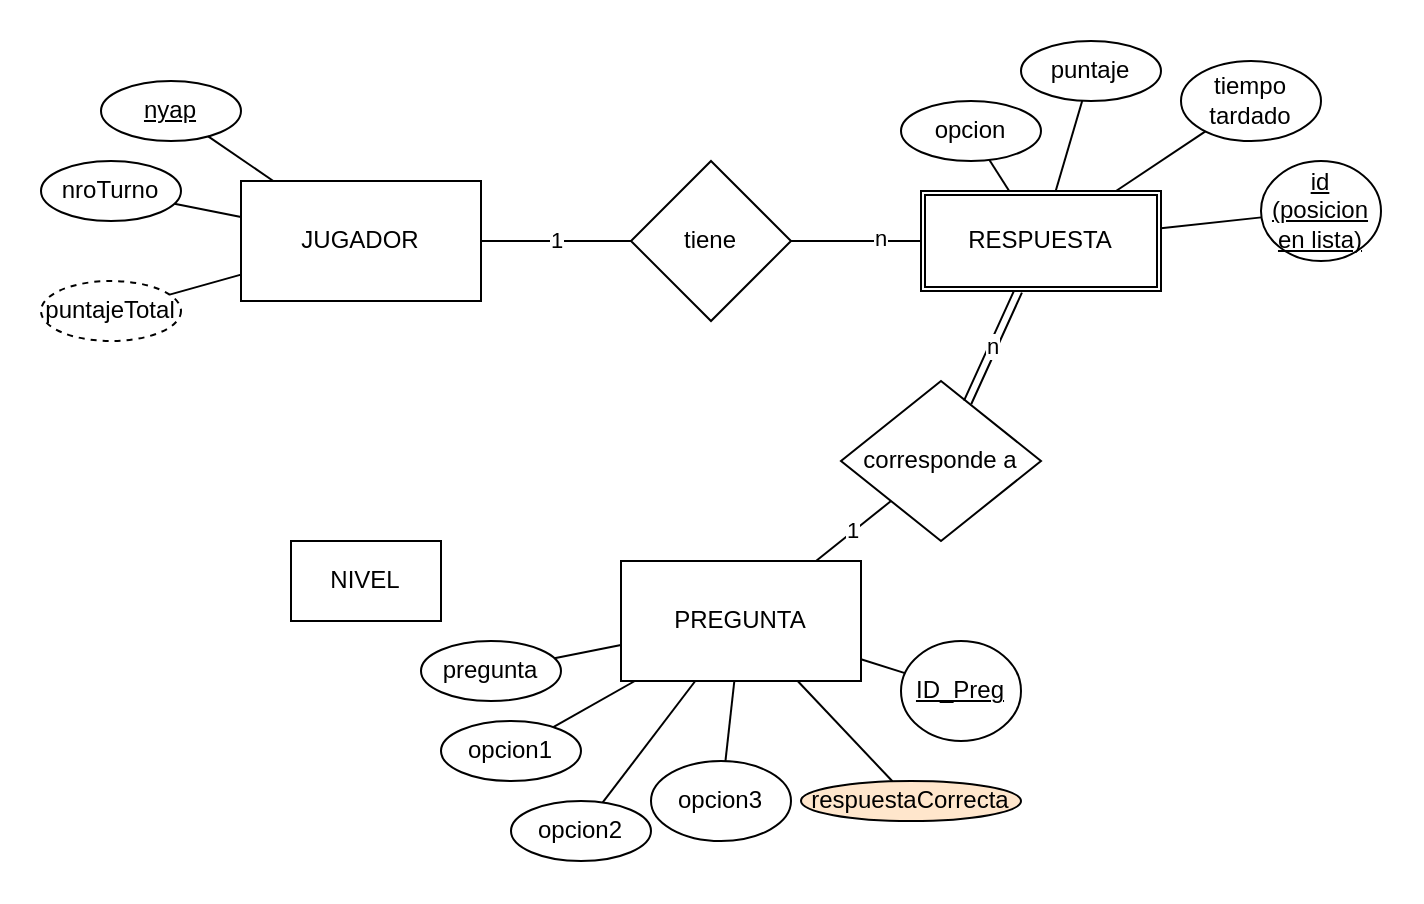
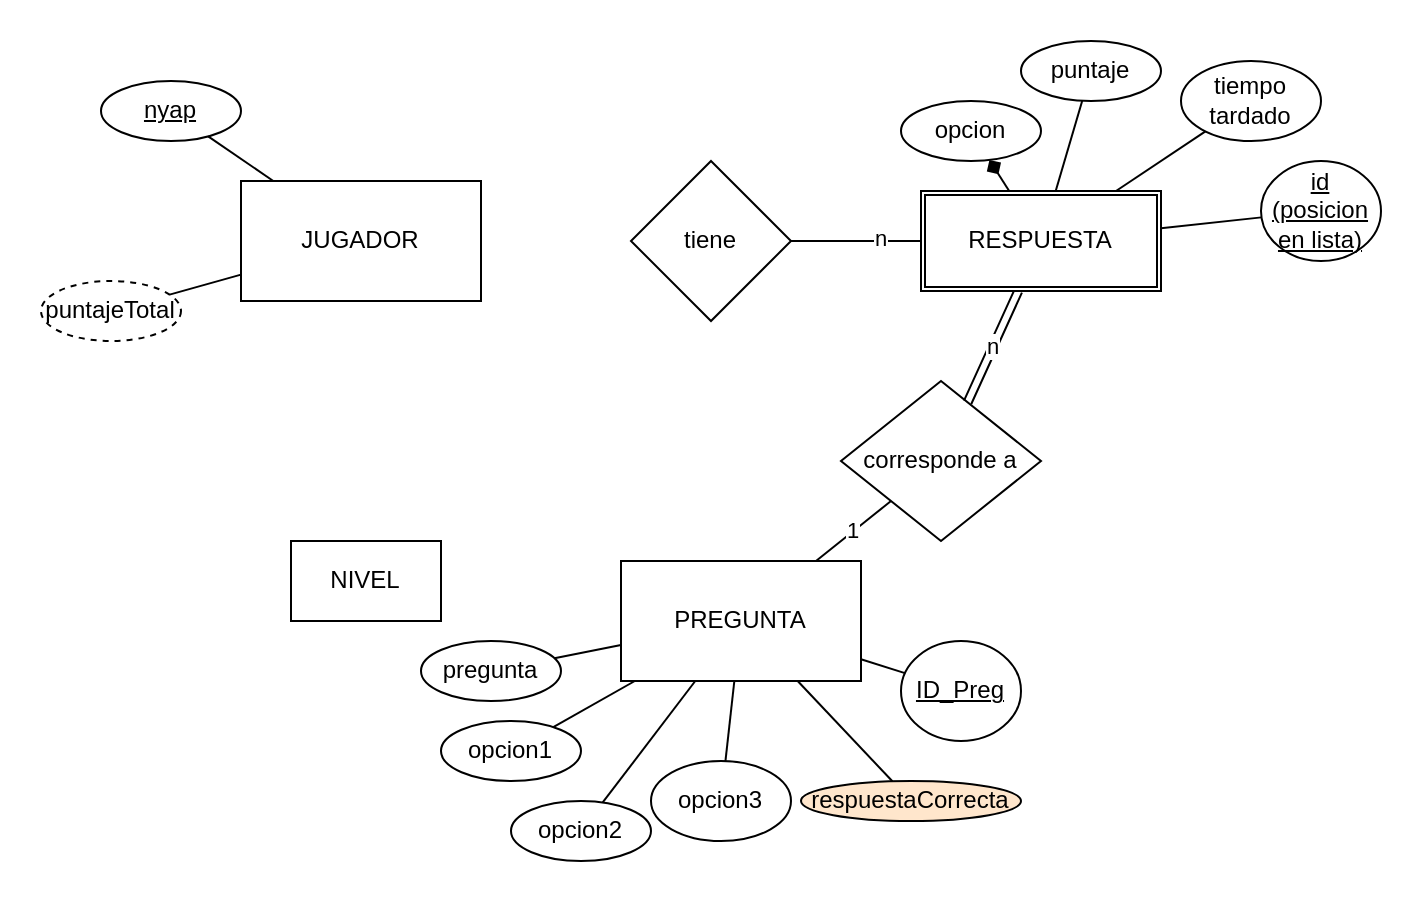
edge "opcion" -- "RESPUESTA": arrowhead none -> diamond
node "nroTurno": removed
edge "nroTurno" -- "JUGADOR": removed
edge "JUGADOR" -- "tiene": removed, label "1"
